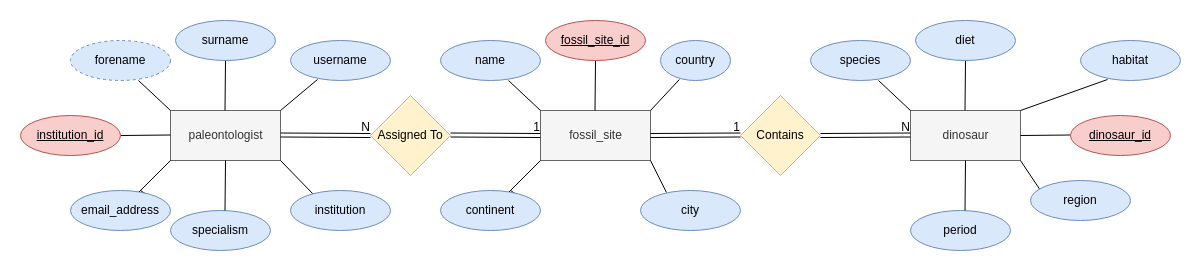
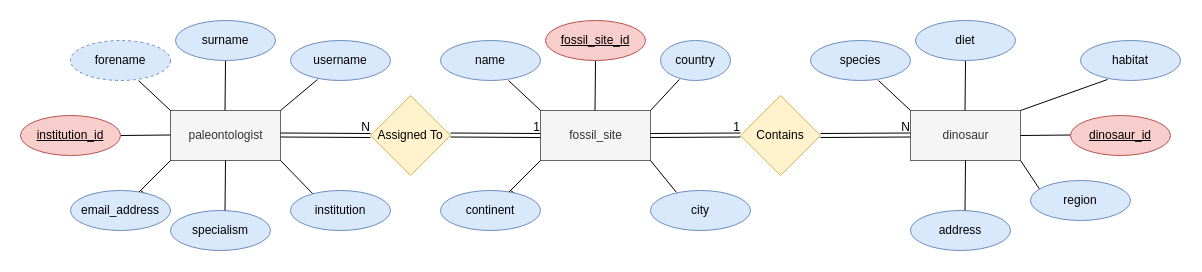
node "city": moved (691, 211) -> (701, 211)
node "period": label "period" -> "address"
